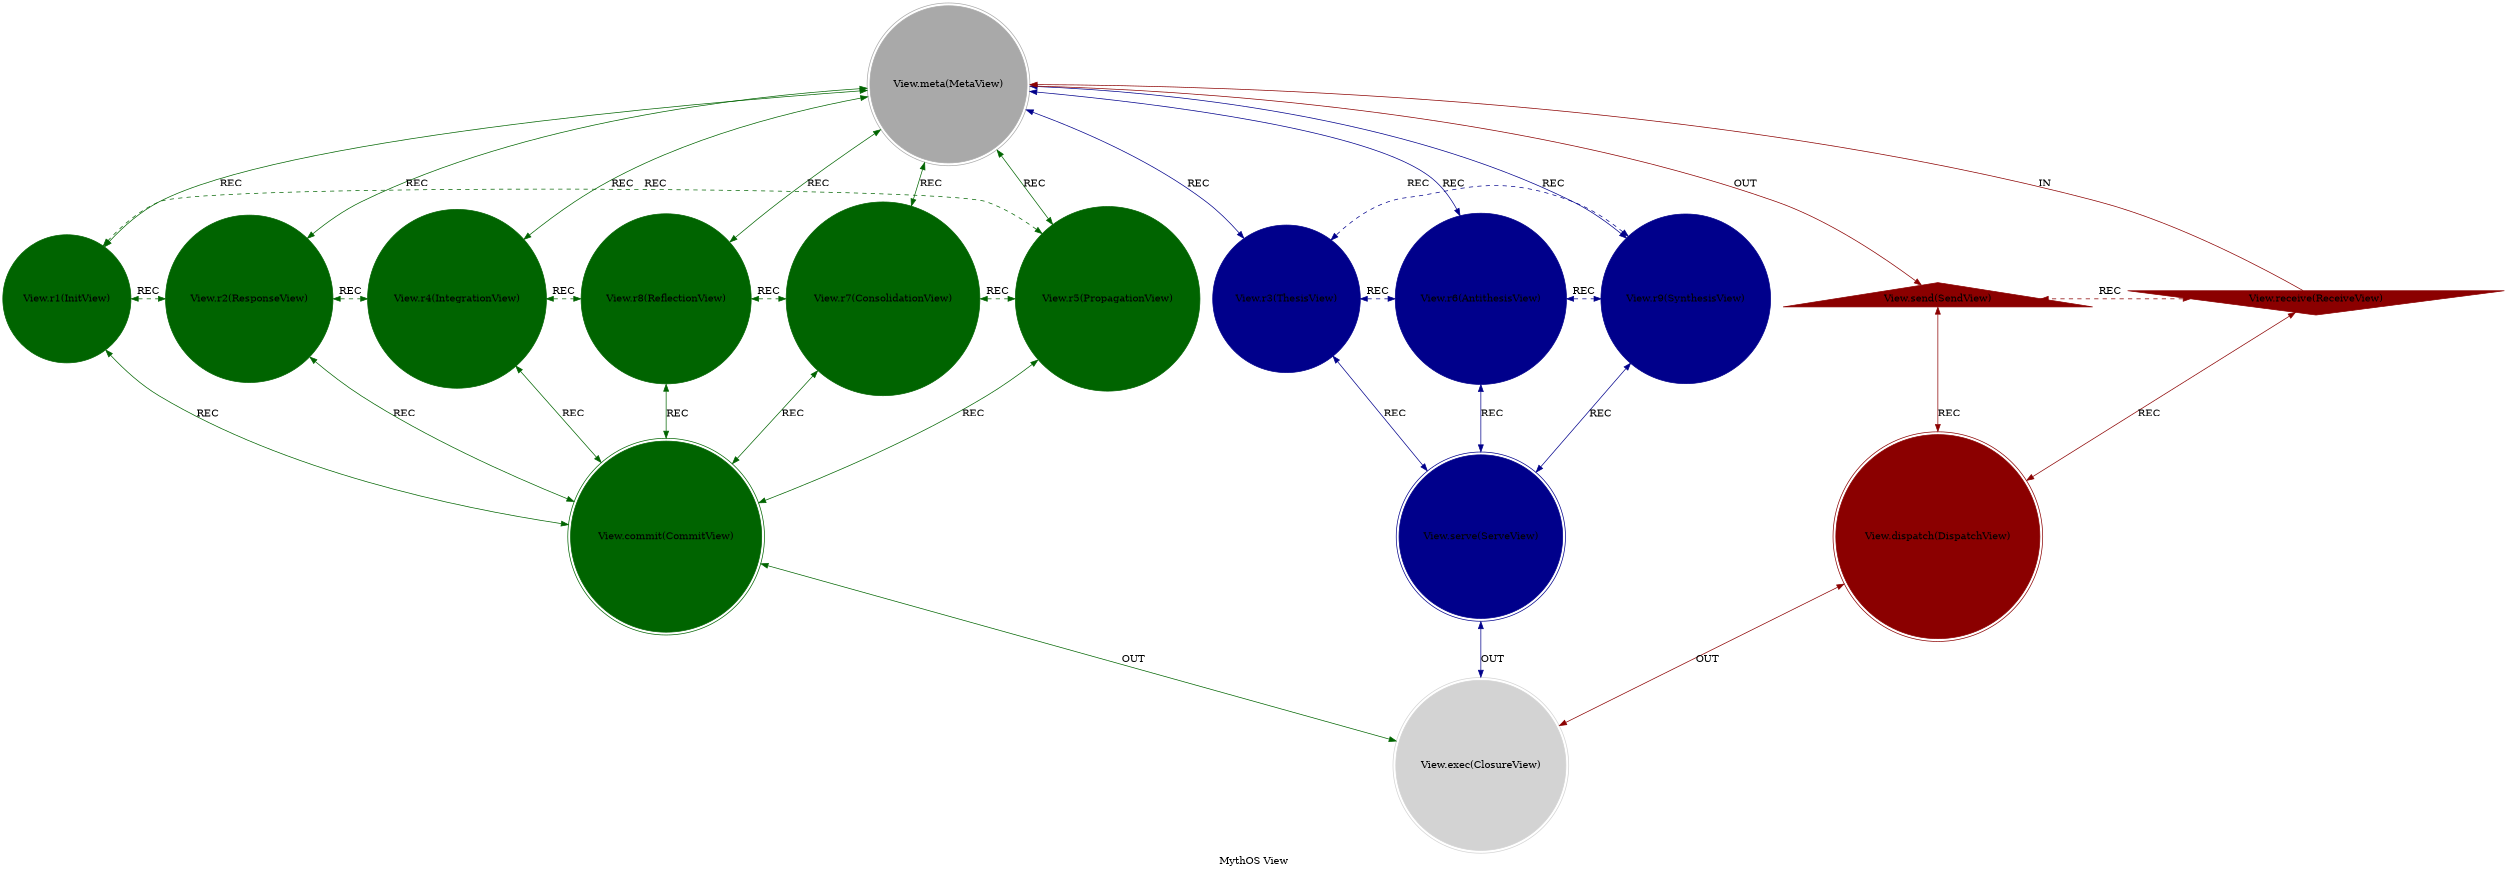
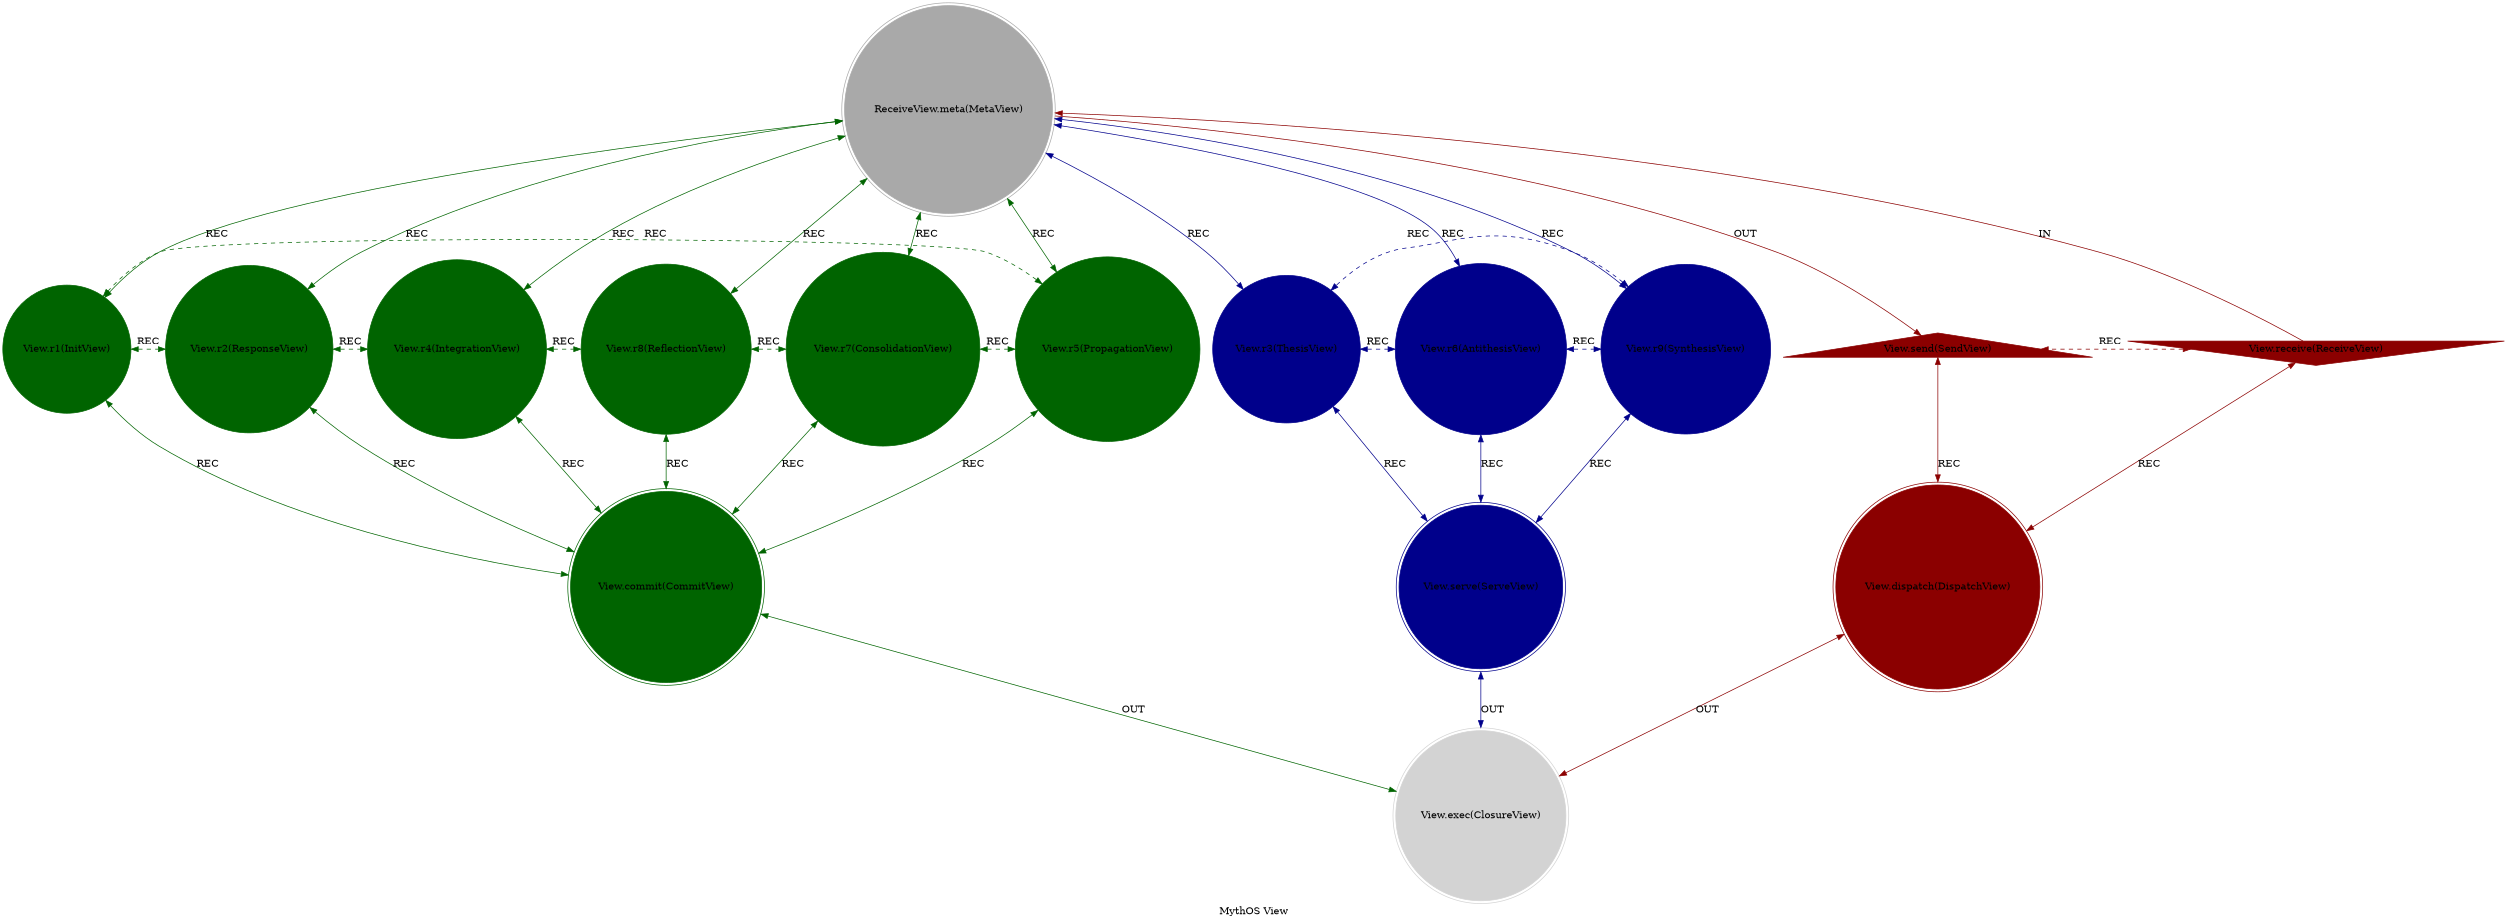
node "View.meta(MetaView)": label "View.meta(MetaView)" -> "ReceiveView.meta(MetaView)"
